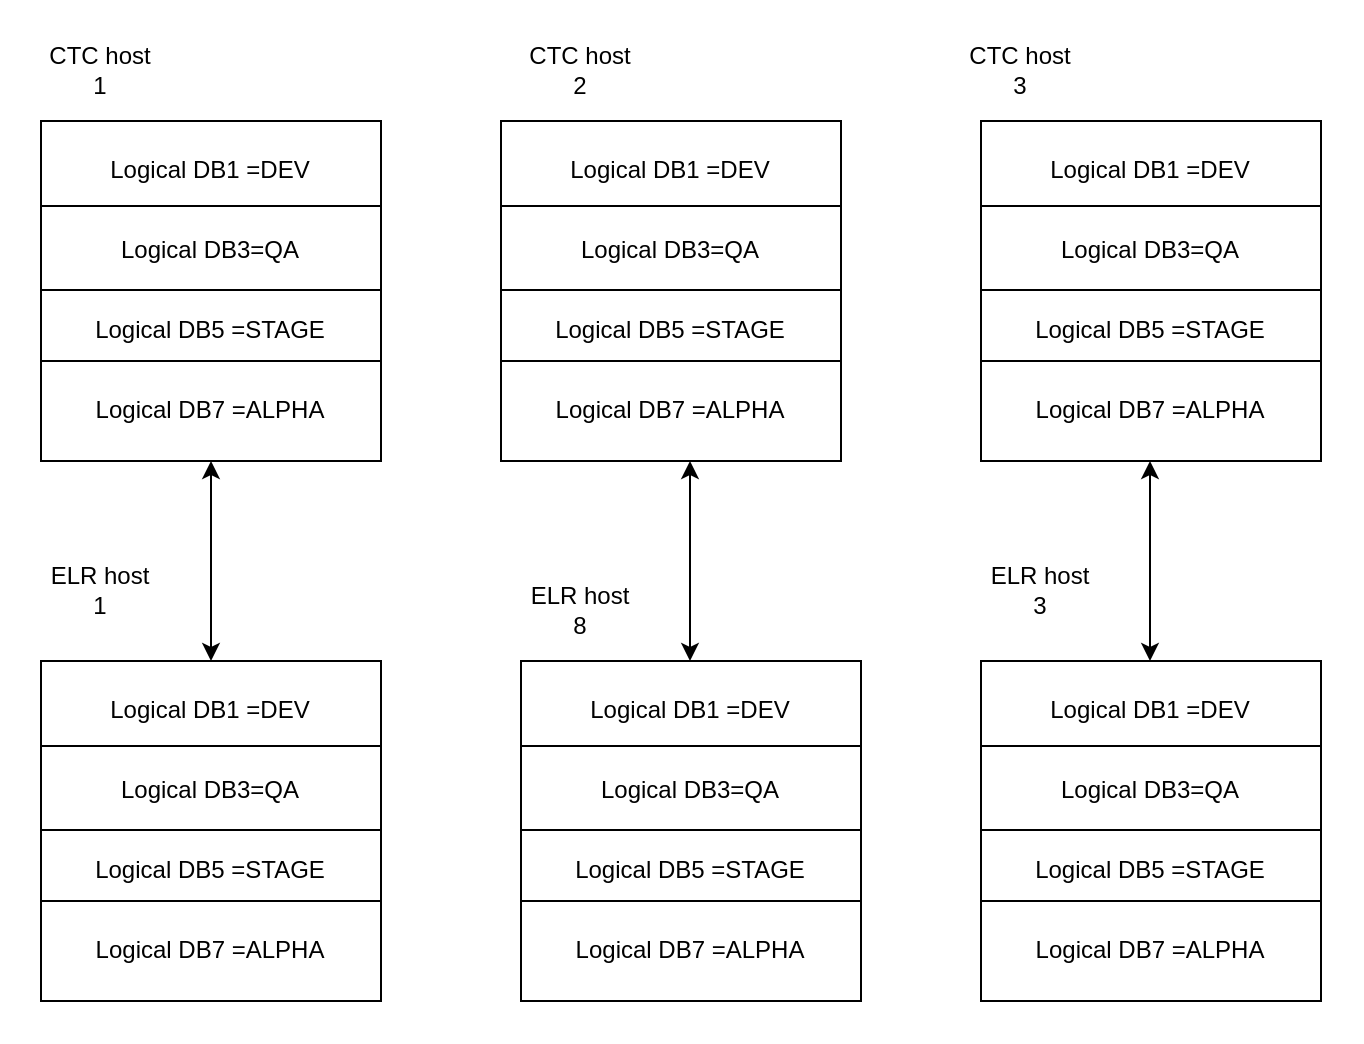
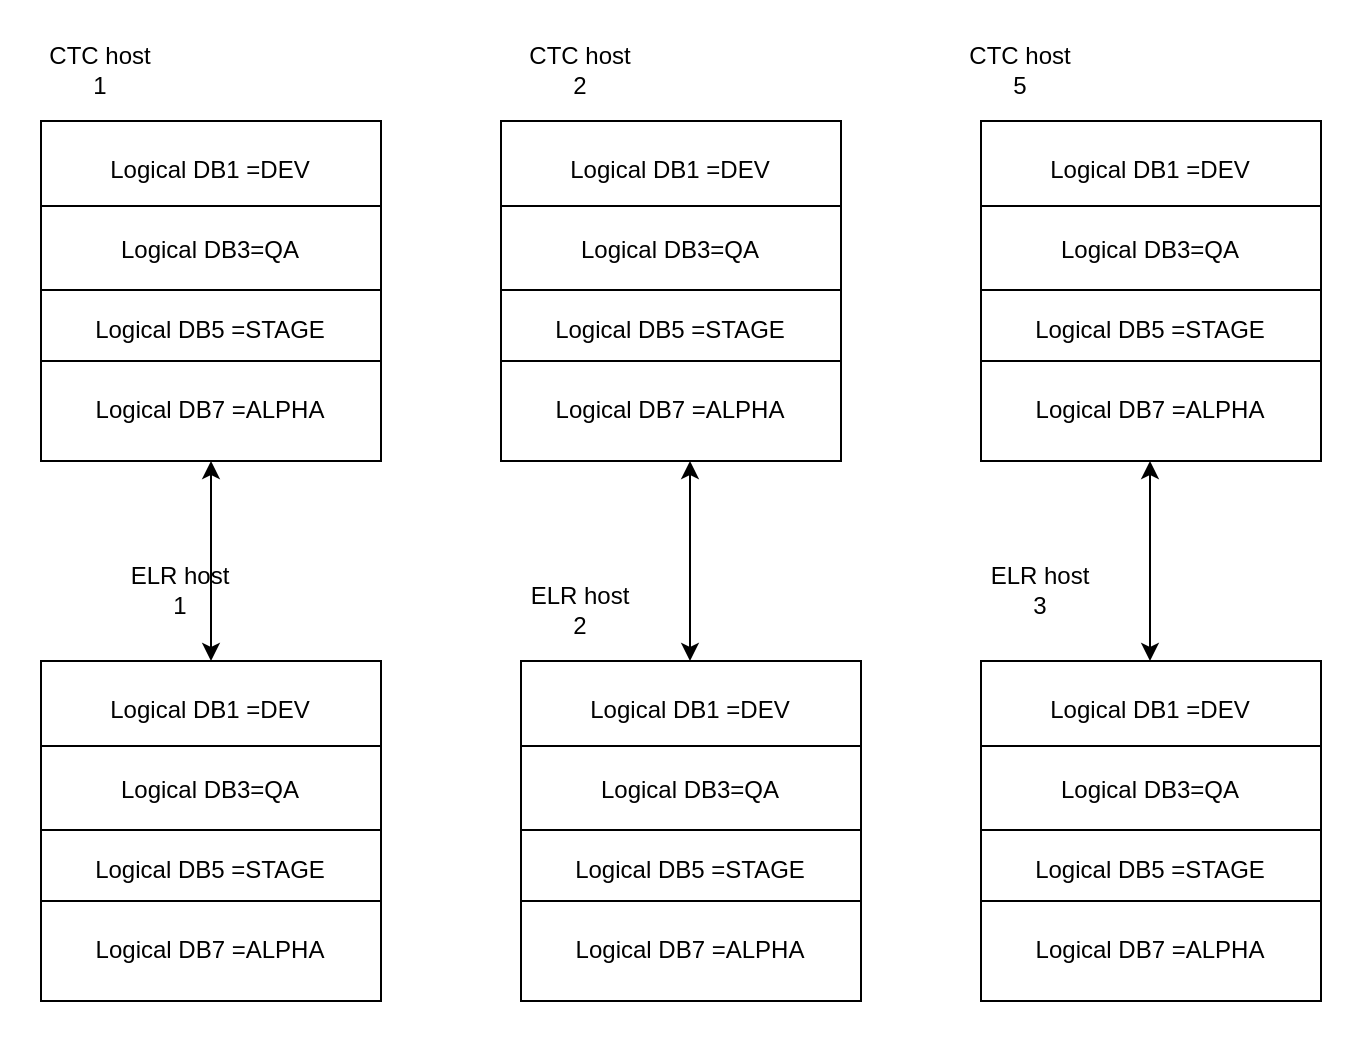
node "CTC host 3": label "CTC host 3" -> "CTC host 5"
node "ELR host 1": moved (101, 591) -> (181, 591)
node "ELR host 8": label "ELR host 8" -> "ELR host 2"
